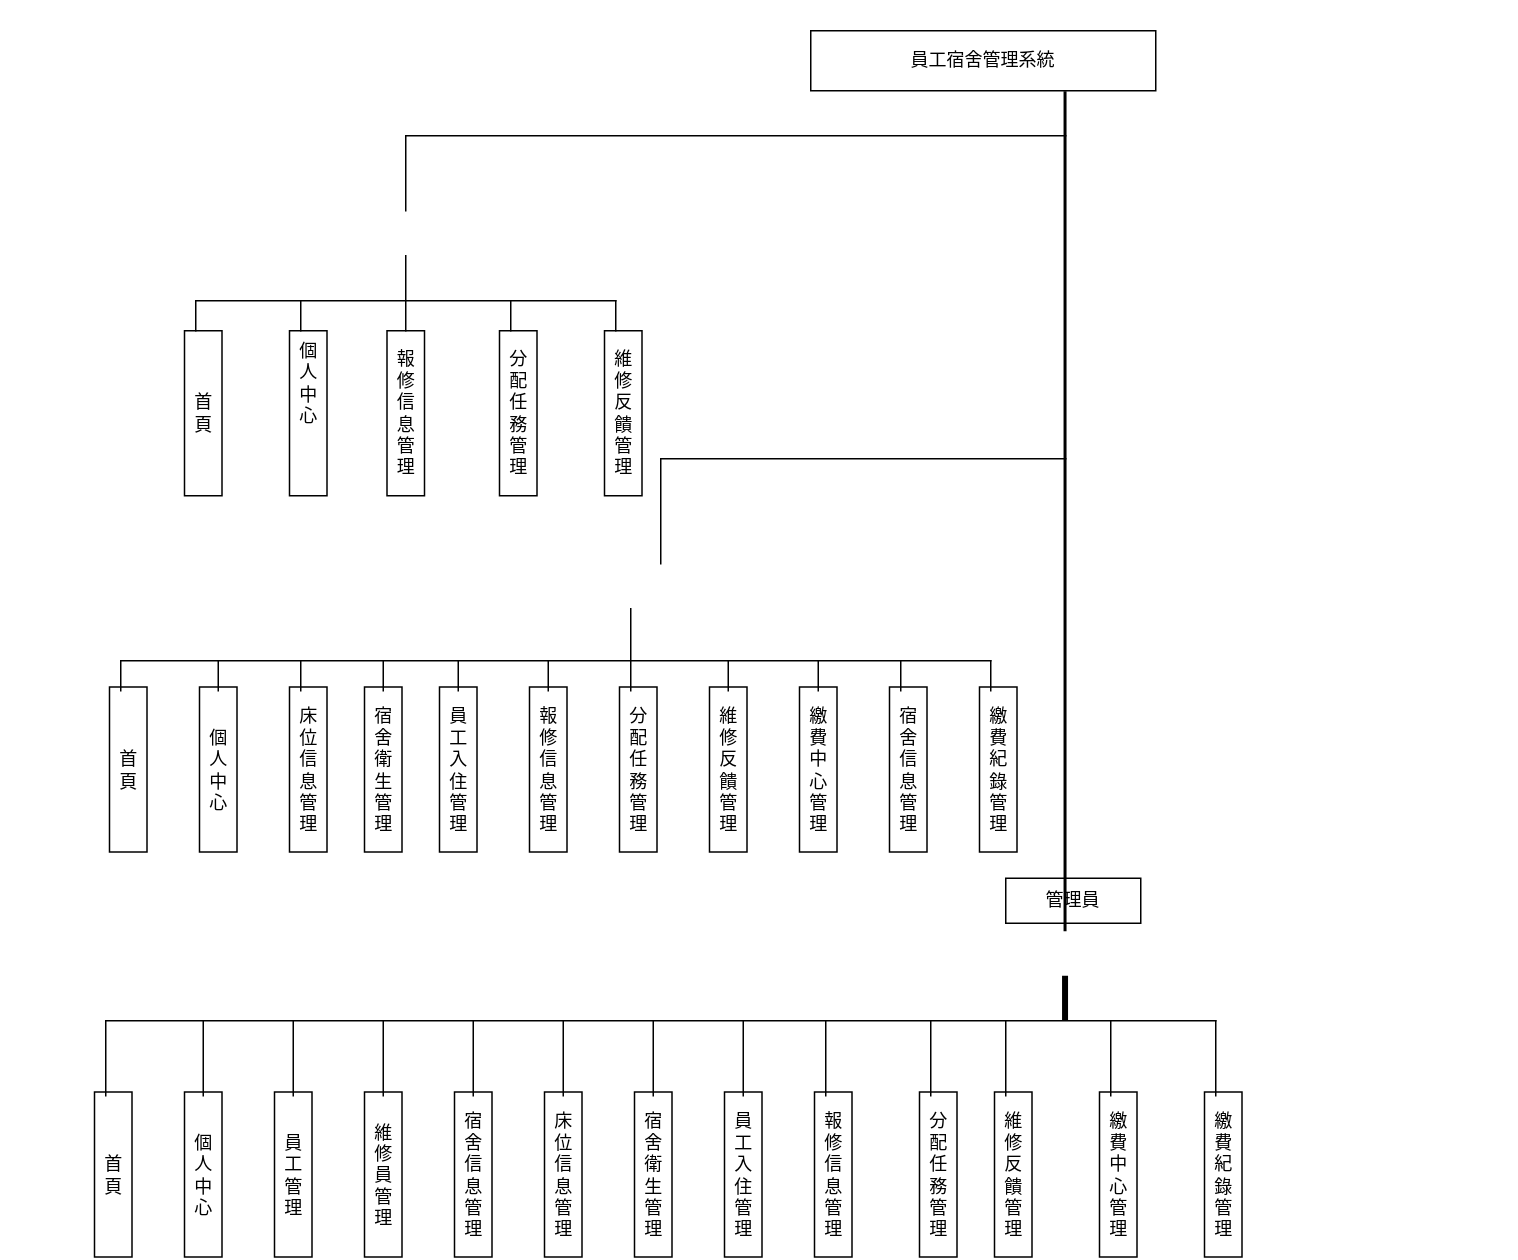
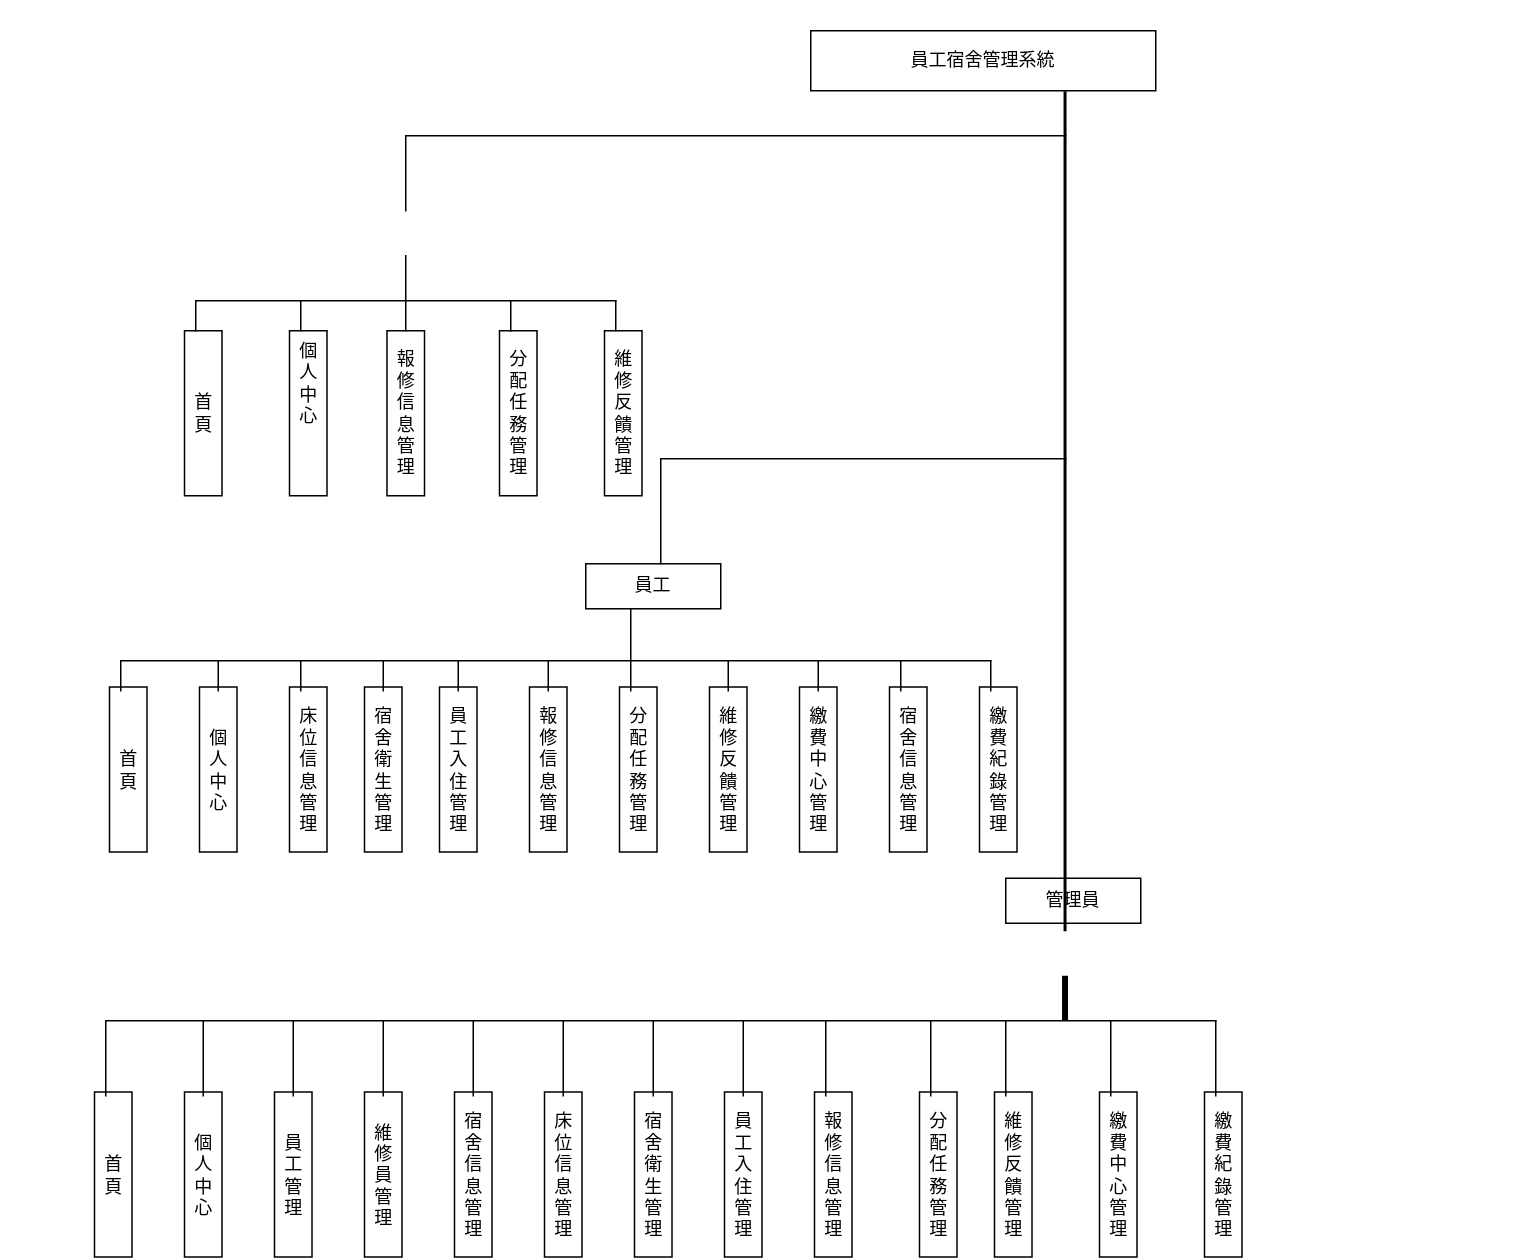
node "員工": added
